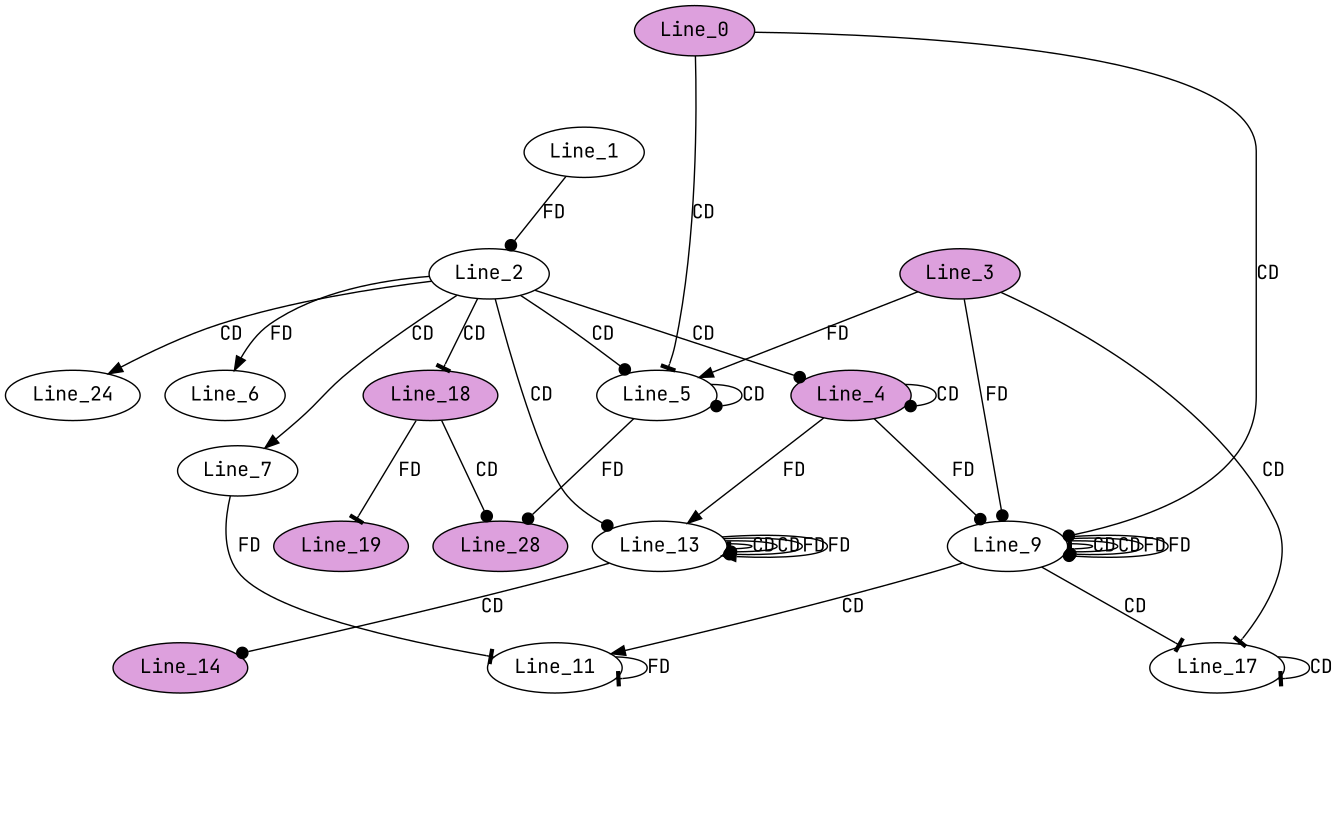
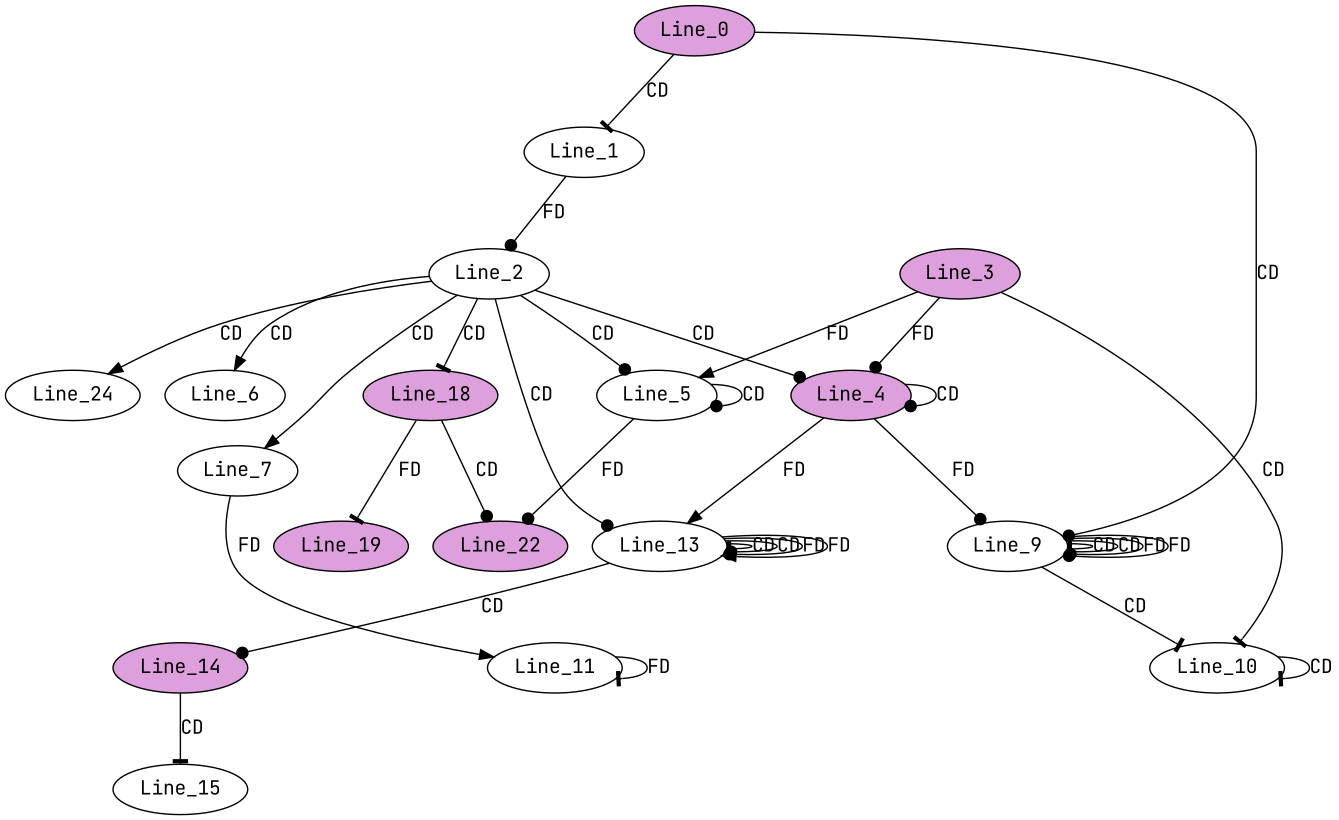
edge "Line_0" -> "Line_5": now "Line_0" -> "Line_1"
edge "Line_2" -> "Line_6": label "FD" -> "CD"
edge "Line_3" -> "Line_9": now "Line_3" -> "Line_4"
node "Line_28": label "Line_28" -> "Line_22"
edge "Line_9" -> "Line_11": removed, label "CD"
edge "Line_7" -> "Line_11": arrowhead tee -> normal
node "Line_17": label "Line_17" -> "Line_10"
node "Line_15": added
